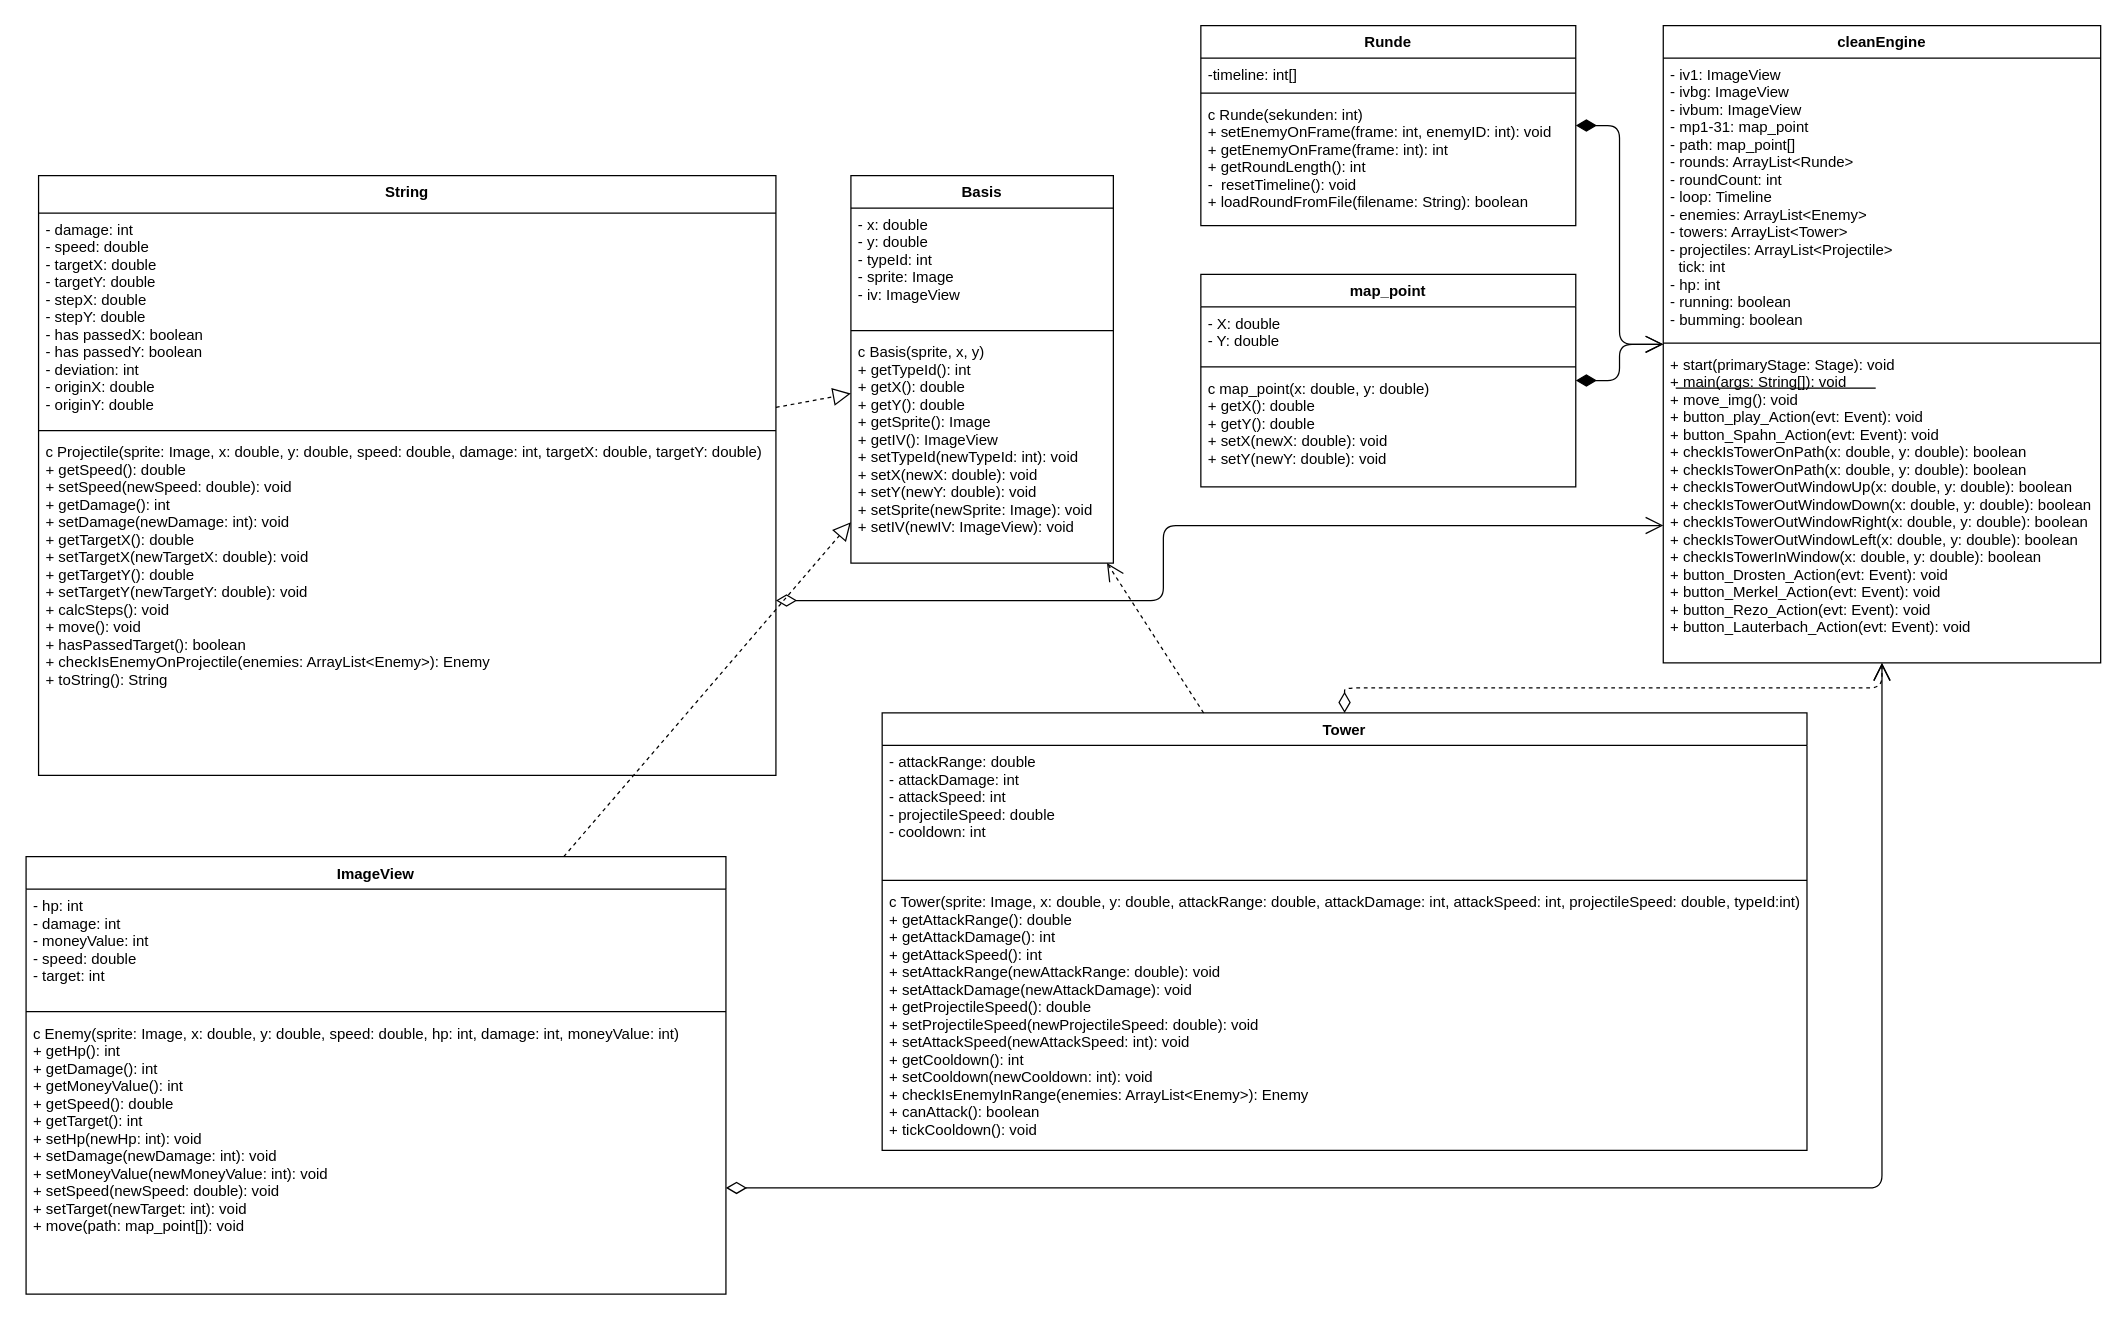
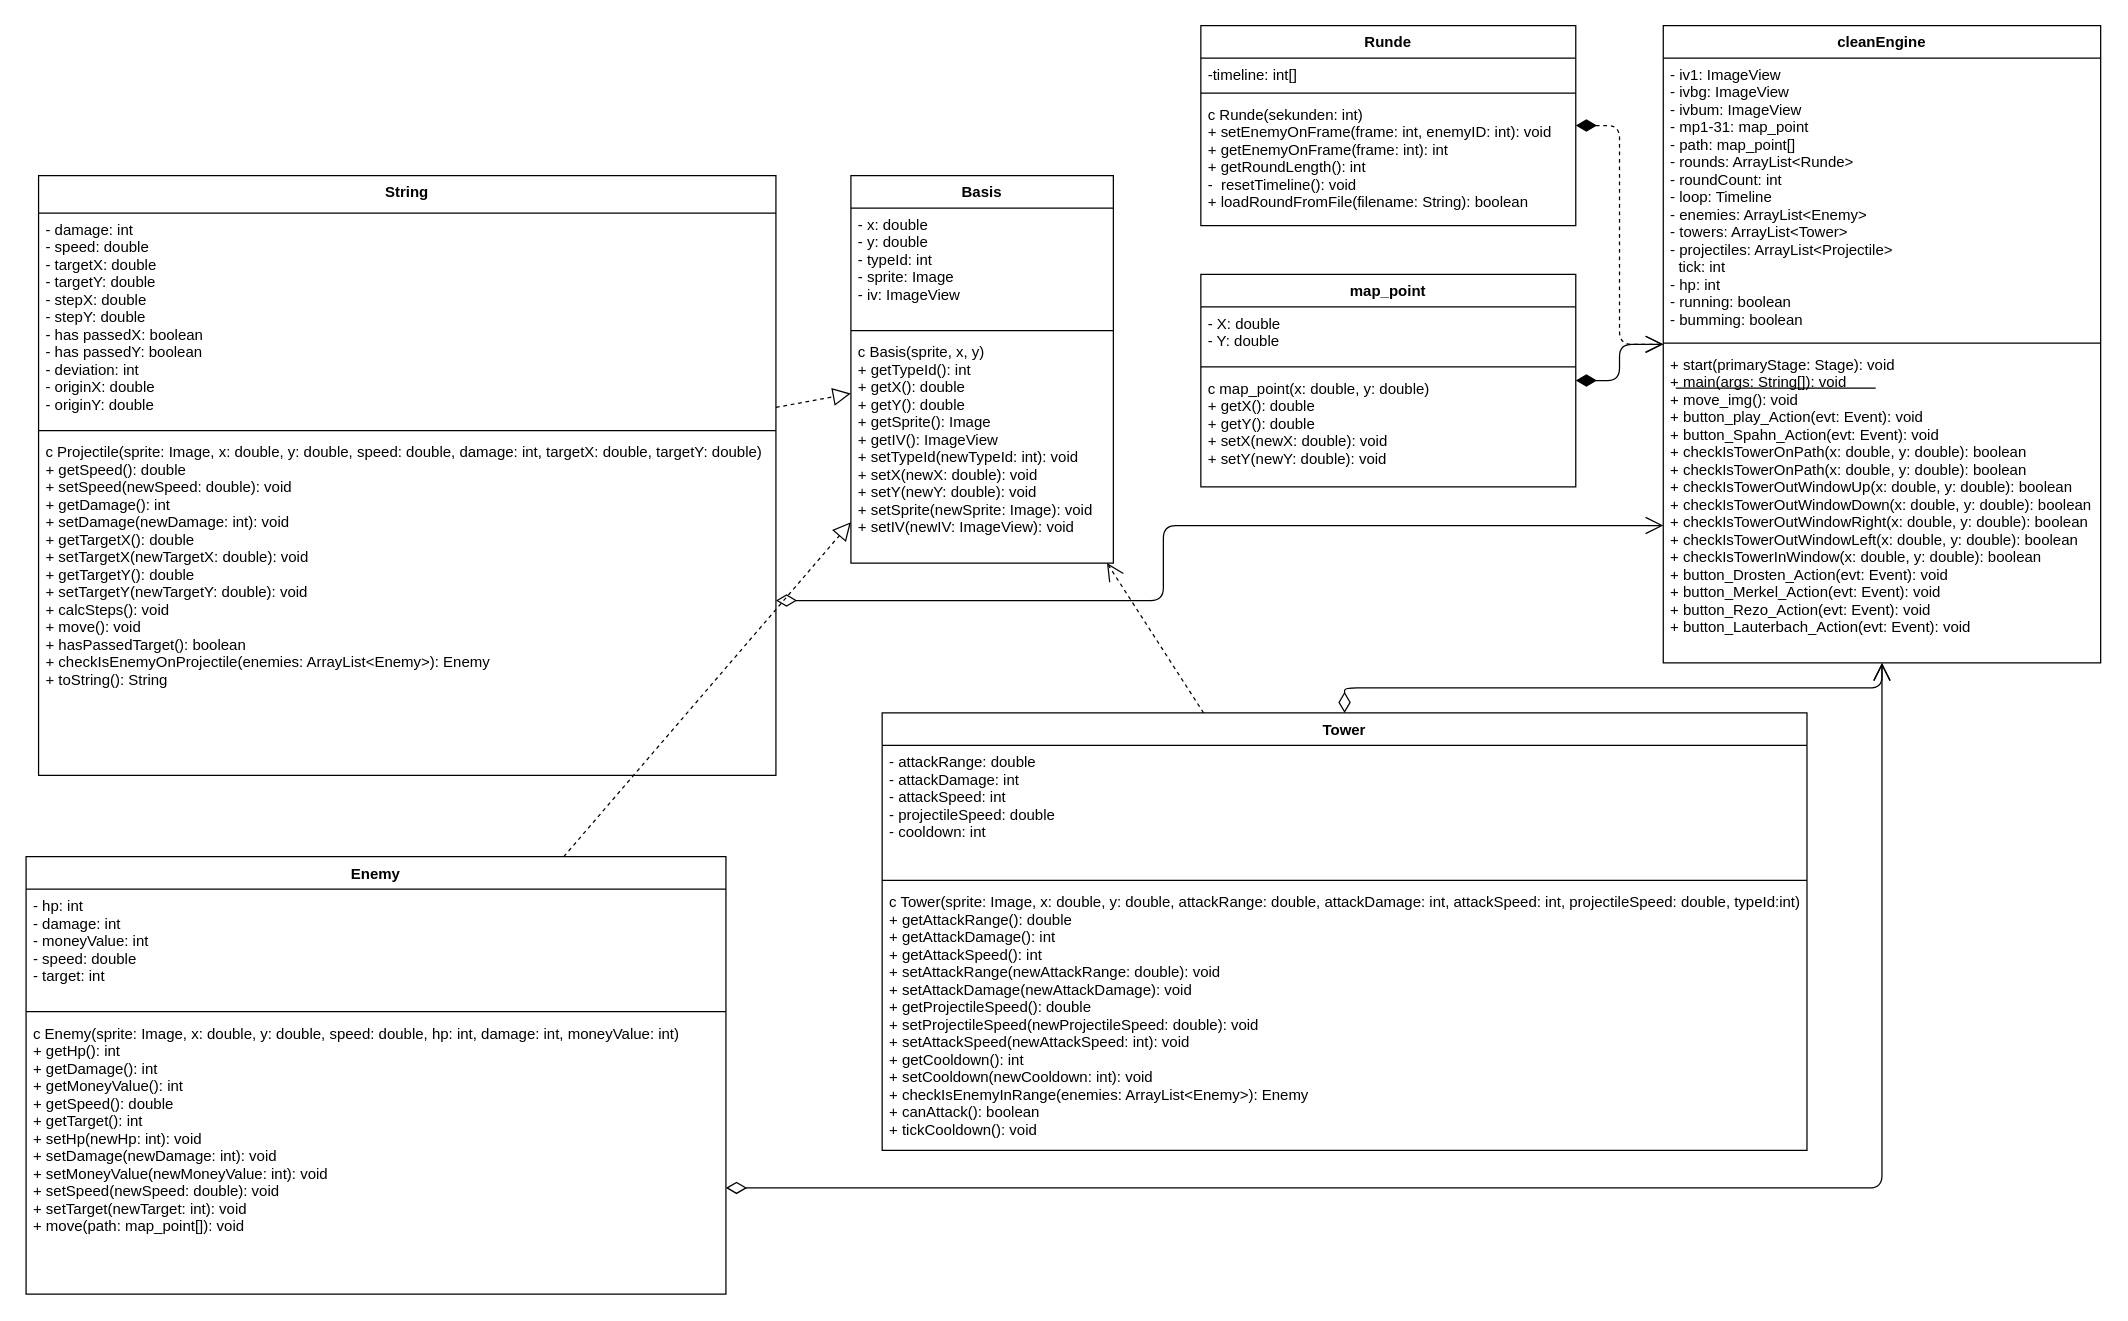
edge "Runde" -- "cleanEngine": style solid -> dashed
edge "cleanEngine" -- "Tower": style dashed -> solid
node "ImageView": label "ImageView" -> "Enemy"
